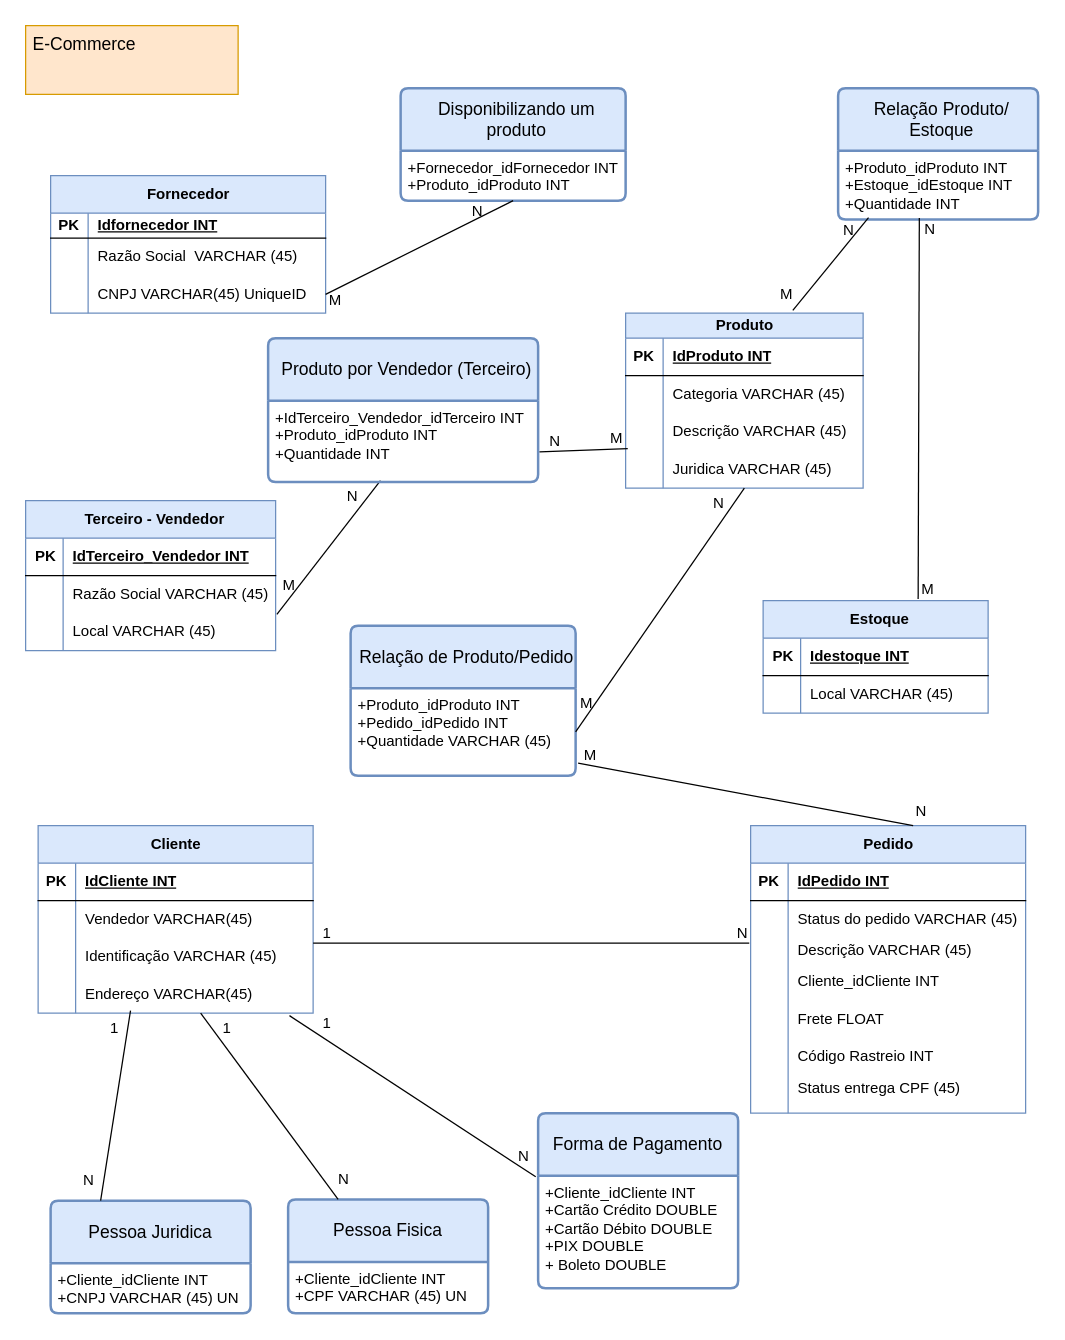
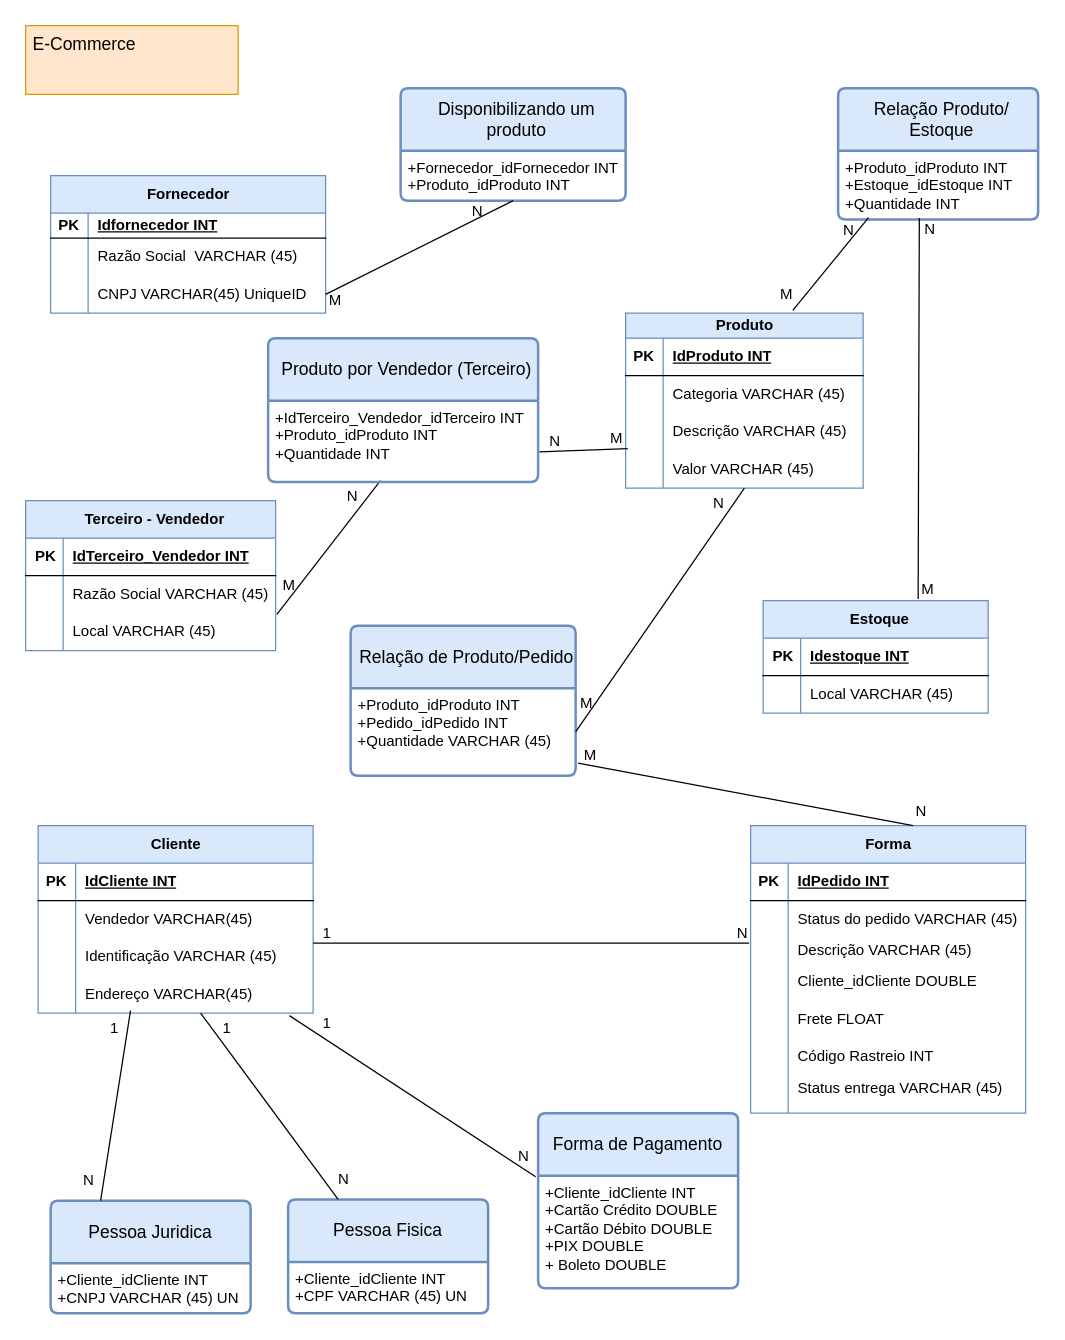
node "Juridica VARCHAR (45)": label "Juridica VARCHAR (45)" -> "Valor VARCHAR (45)"
node "Pedido": label "Pedido" -> "Forma"
node "Cliente_idCliente INT": label "Cliente_idCliente INT" -> "Cliente_idCliente DOUBLE"
node "Status entrega CPF (45)": label "Status entrega CPF (45)" -> "Status entrega VARCHAR (45)"
